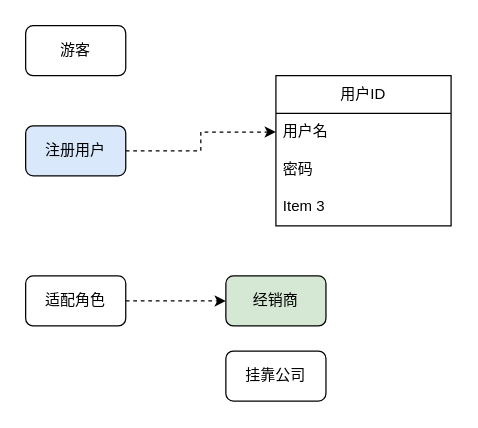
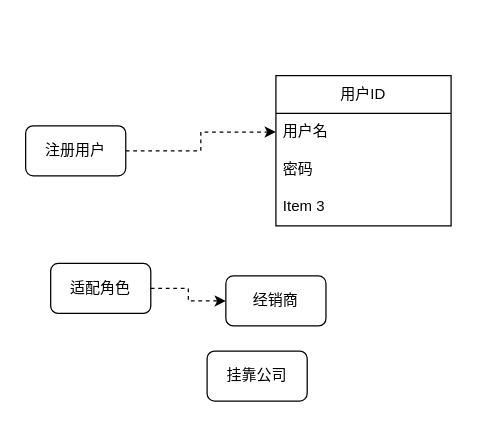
node "游客": removed
node "注册用户": fillcolor #dae8fc -> #ffffff
node "适配角色": moved (76, 301) -> (101, 288)
node "经销商": fillcolor #d5e8d4 -> #ffffff
node "挂靠公司": moved (276, 376) -> (257, 376)
